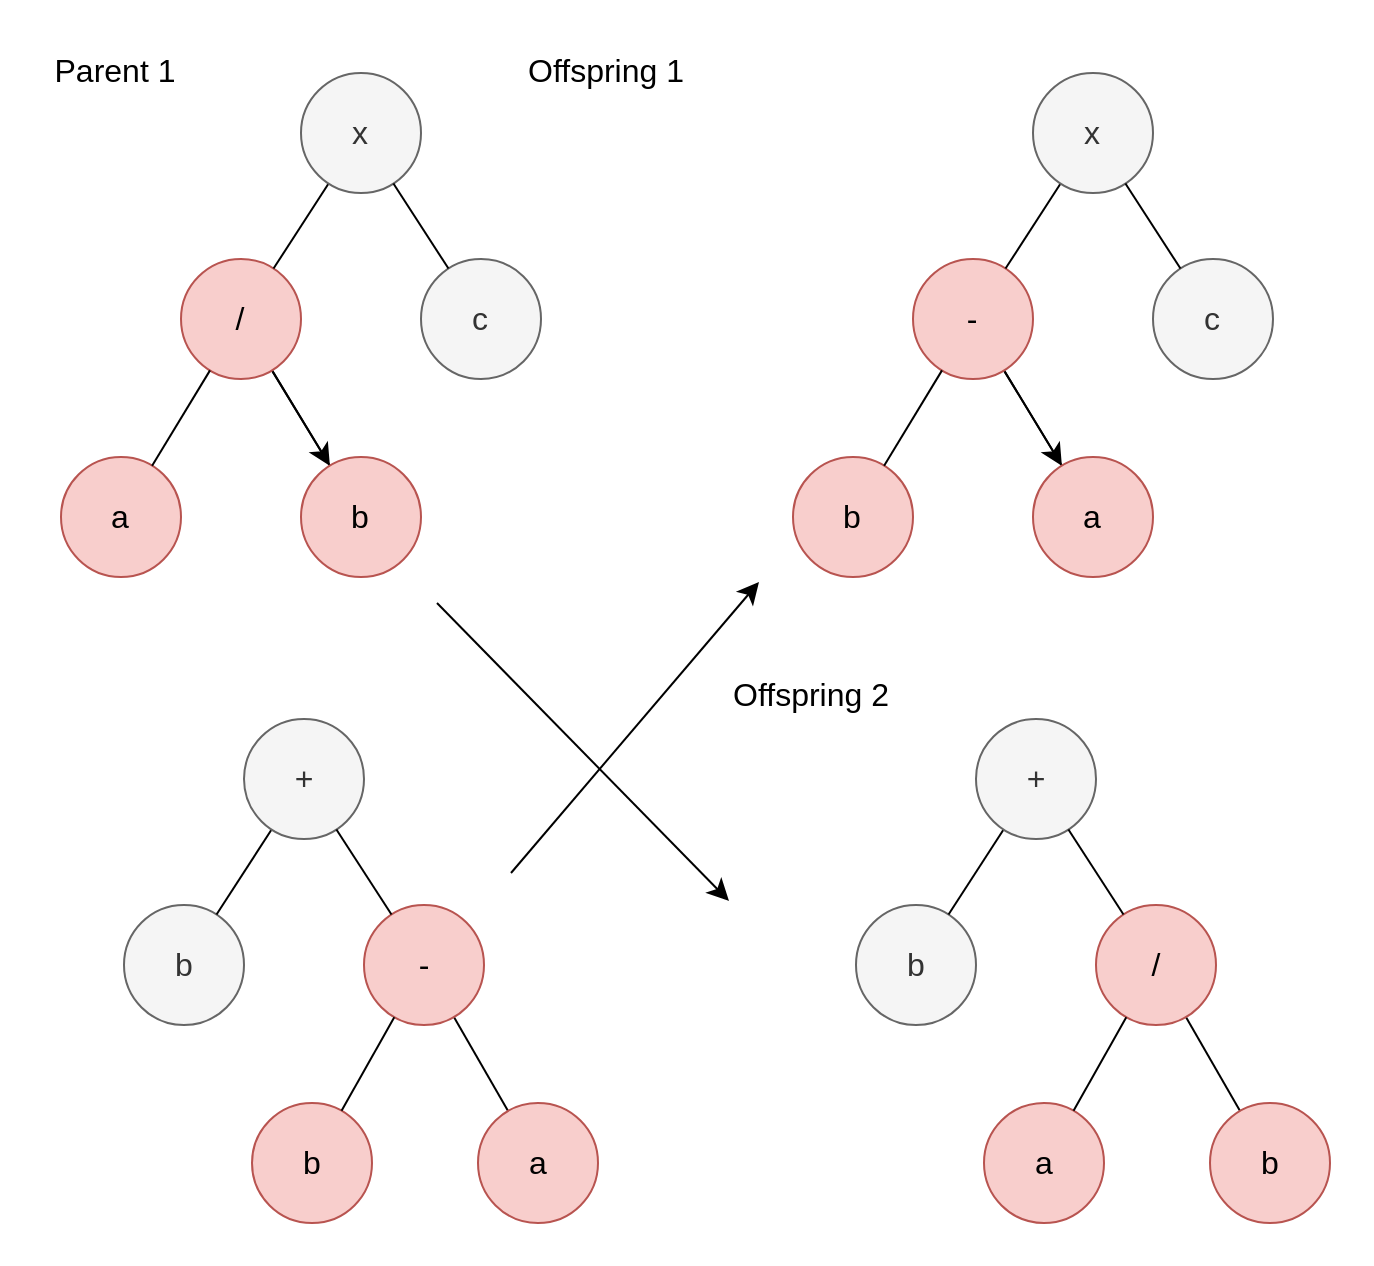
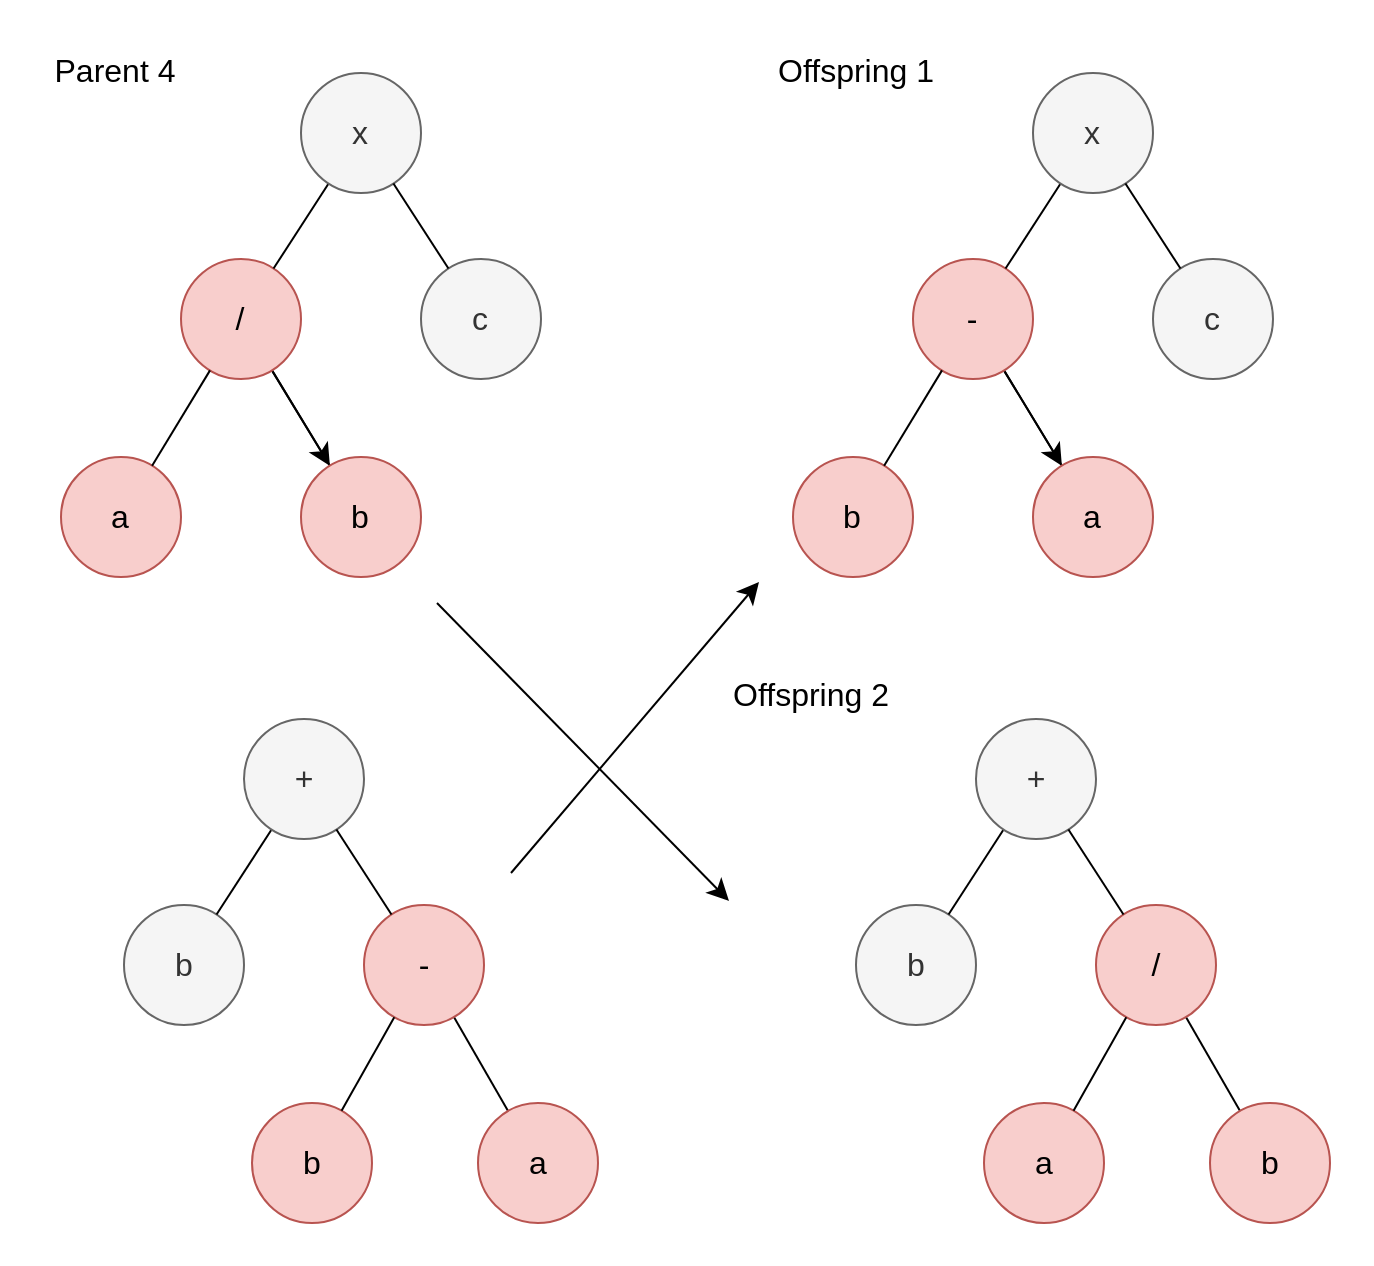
node "Parent 1": label "Parent 1" -> "Parent 4"
node "Offspring 1": moved (607, 71) -> (857, 71)
